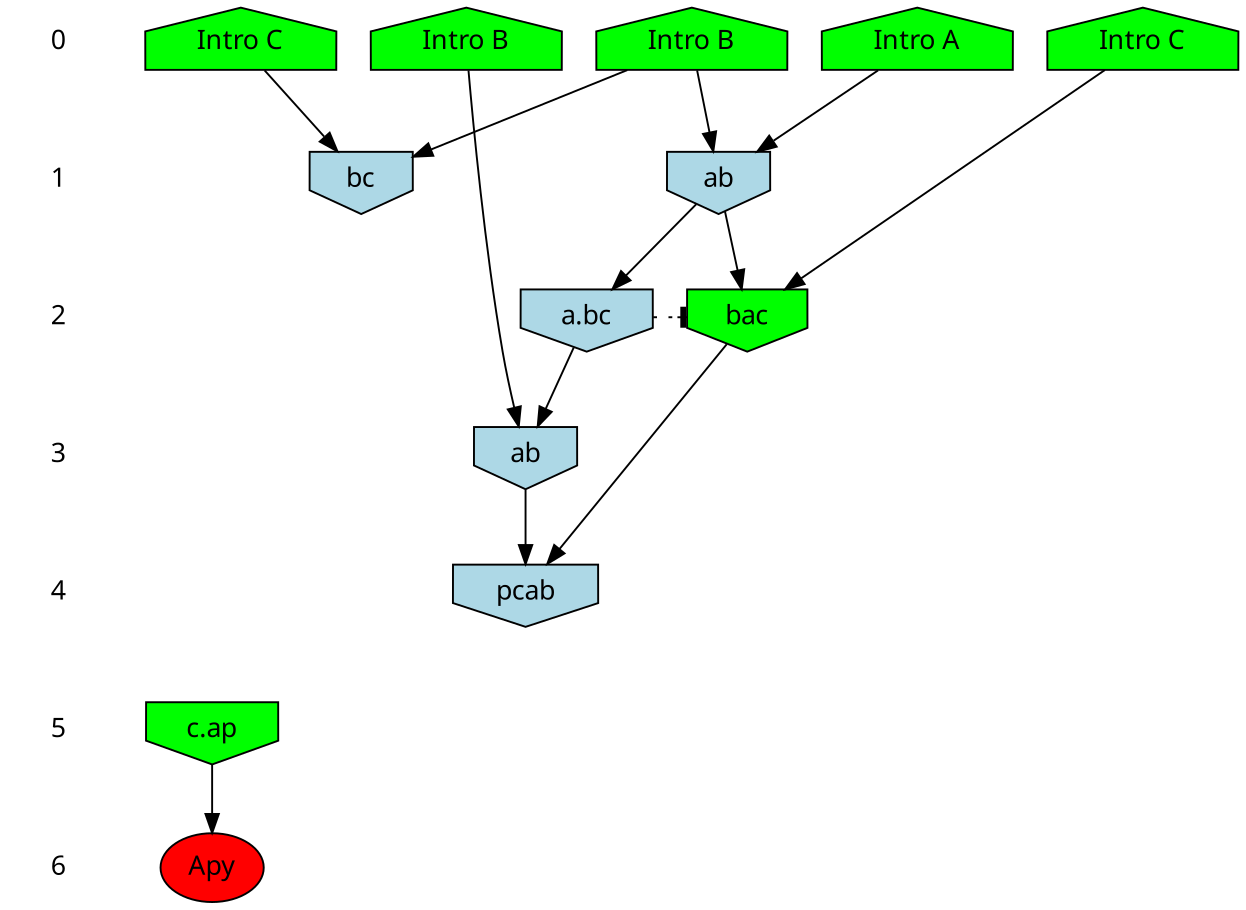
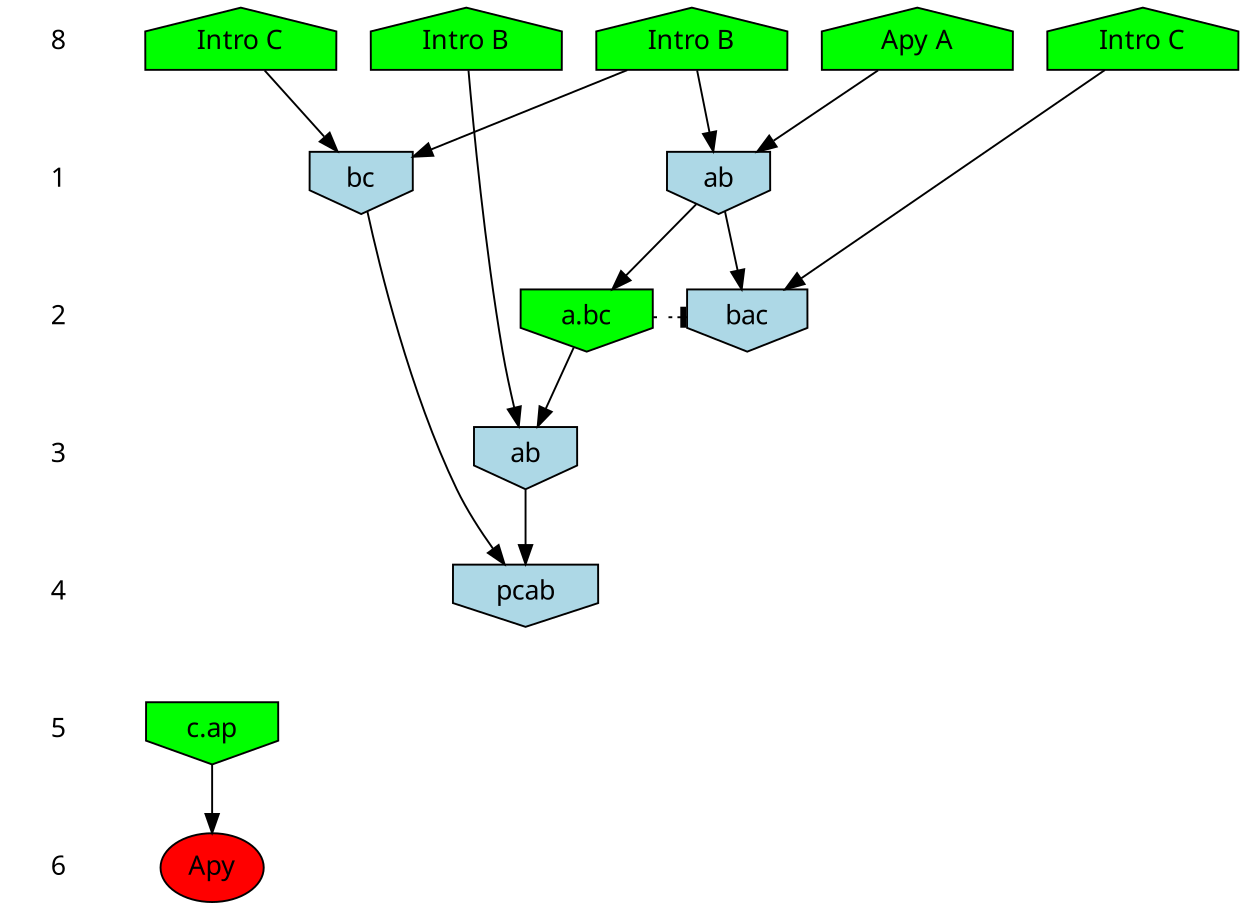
node "0": label "0" -> "8"
node "Intro A": label "Intro A" -> "Apy A"
node "a.bc": fillcolor lightblue -> green
node "bac": fillcolor green -> lightblue
edge "bac" -> "pcab": now "bc" -> "pcab"
